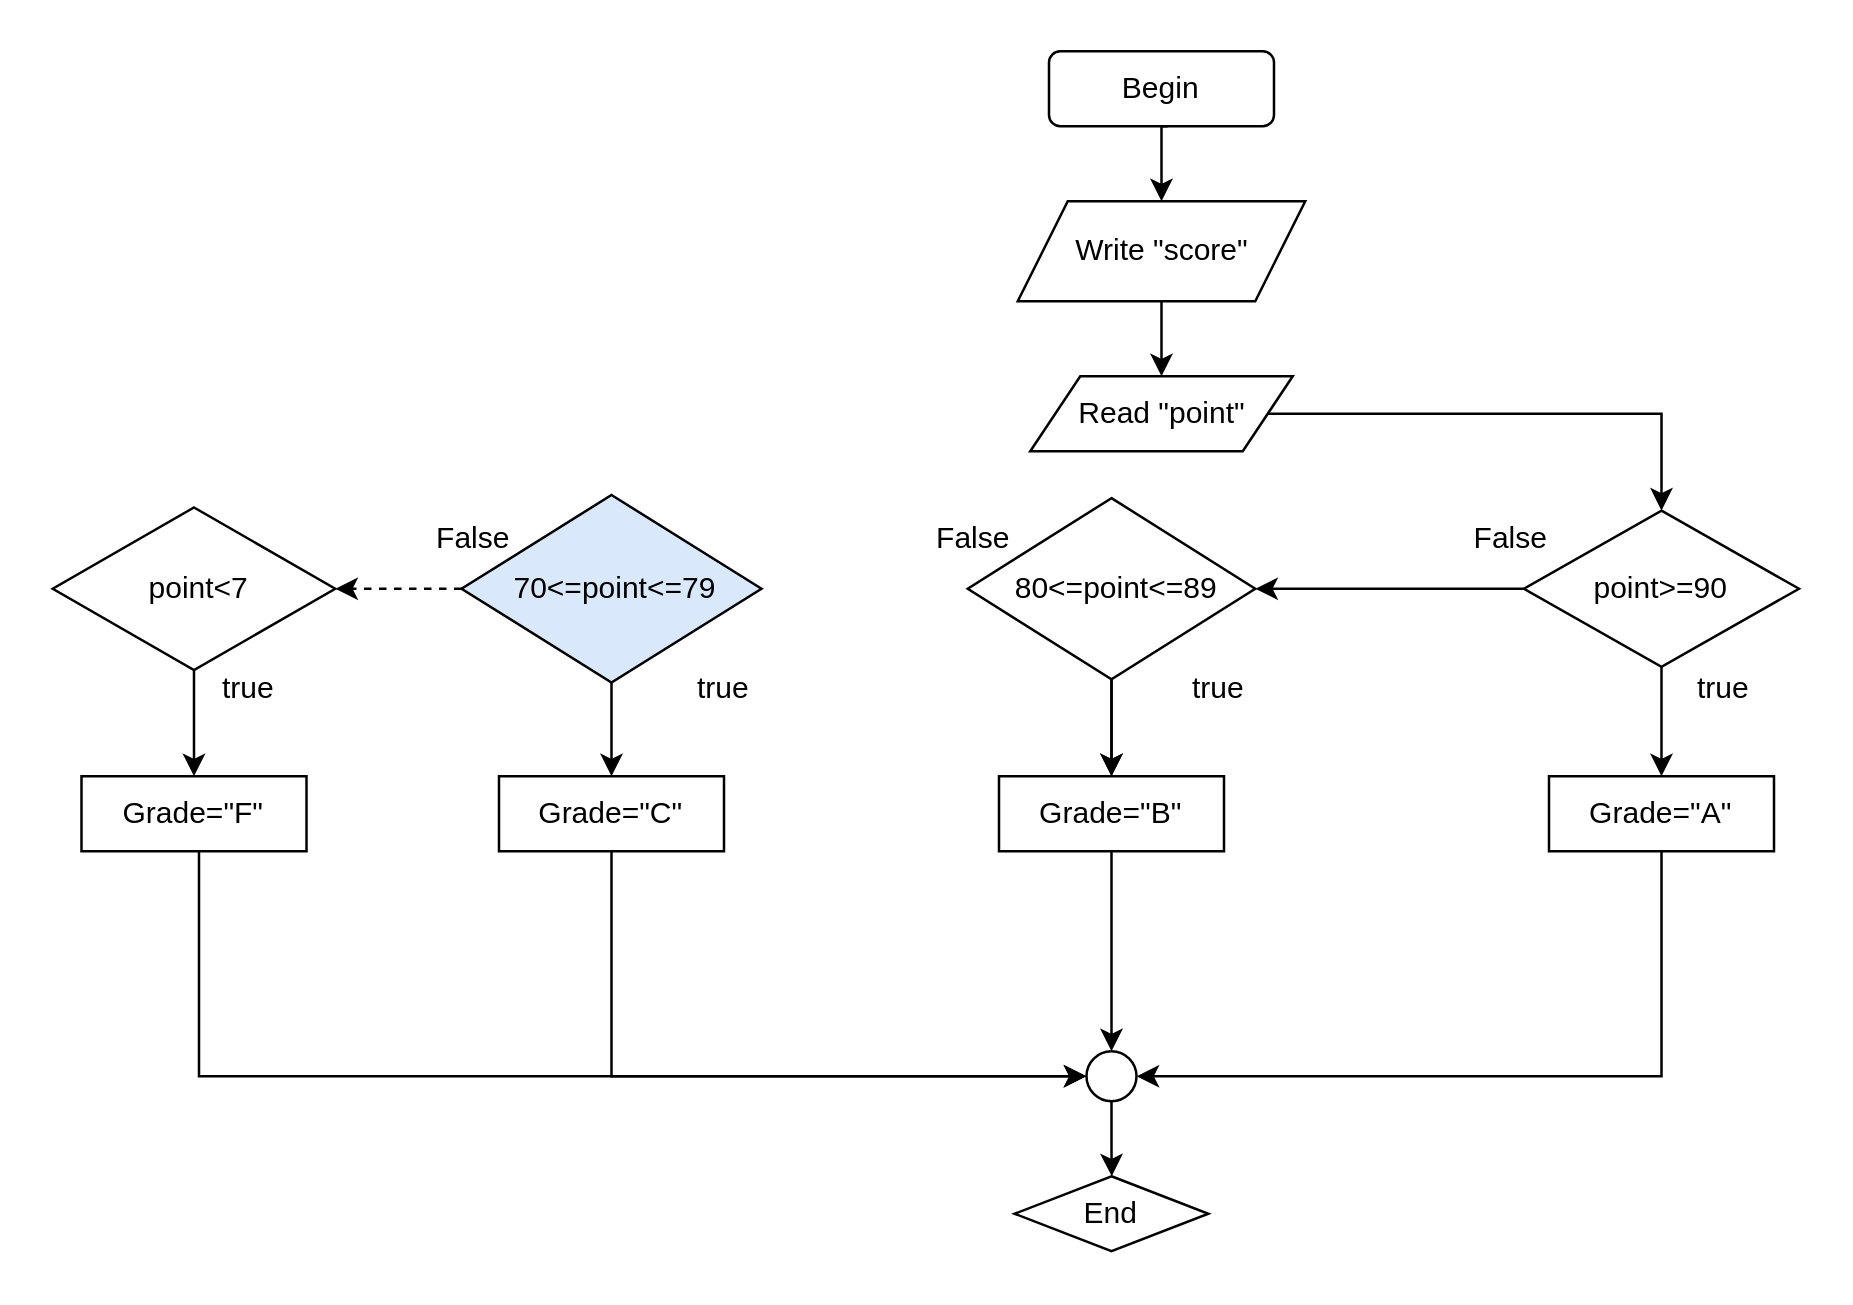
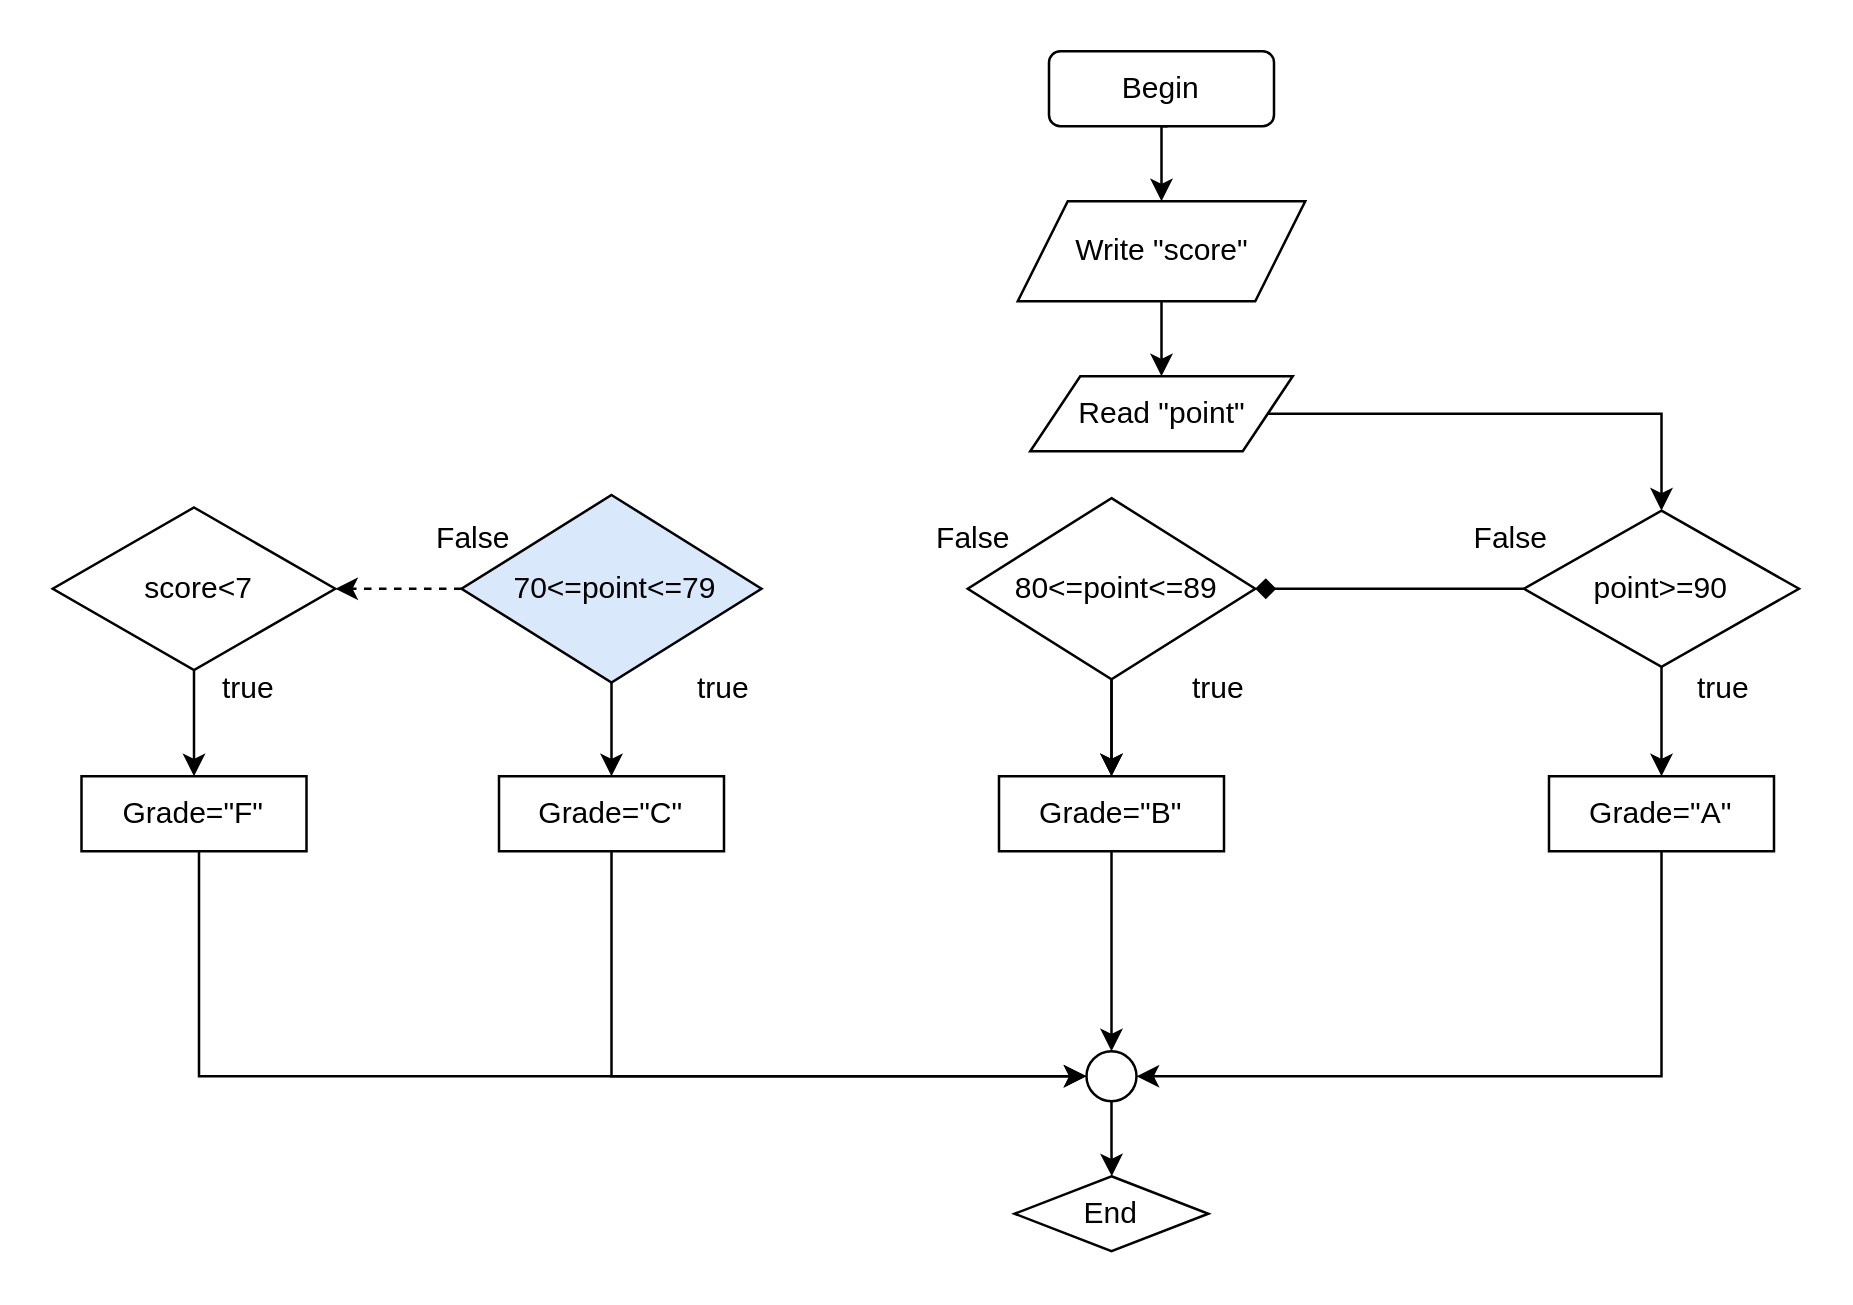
node "point<7": label "point<7" -> "score<7"
edge "point>=90" -> "80<=point<=89": arrowhead classic -> diamond
